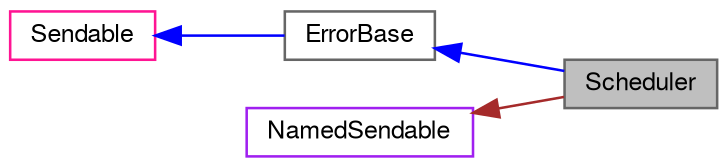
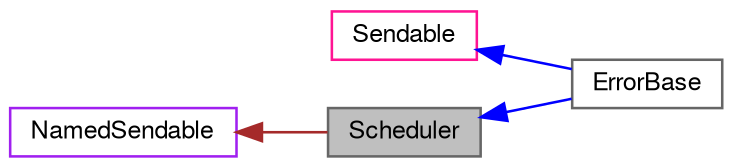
edge "Scheduler" -> "ErrorBase": reversed
